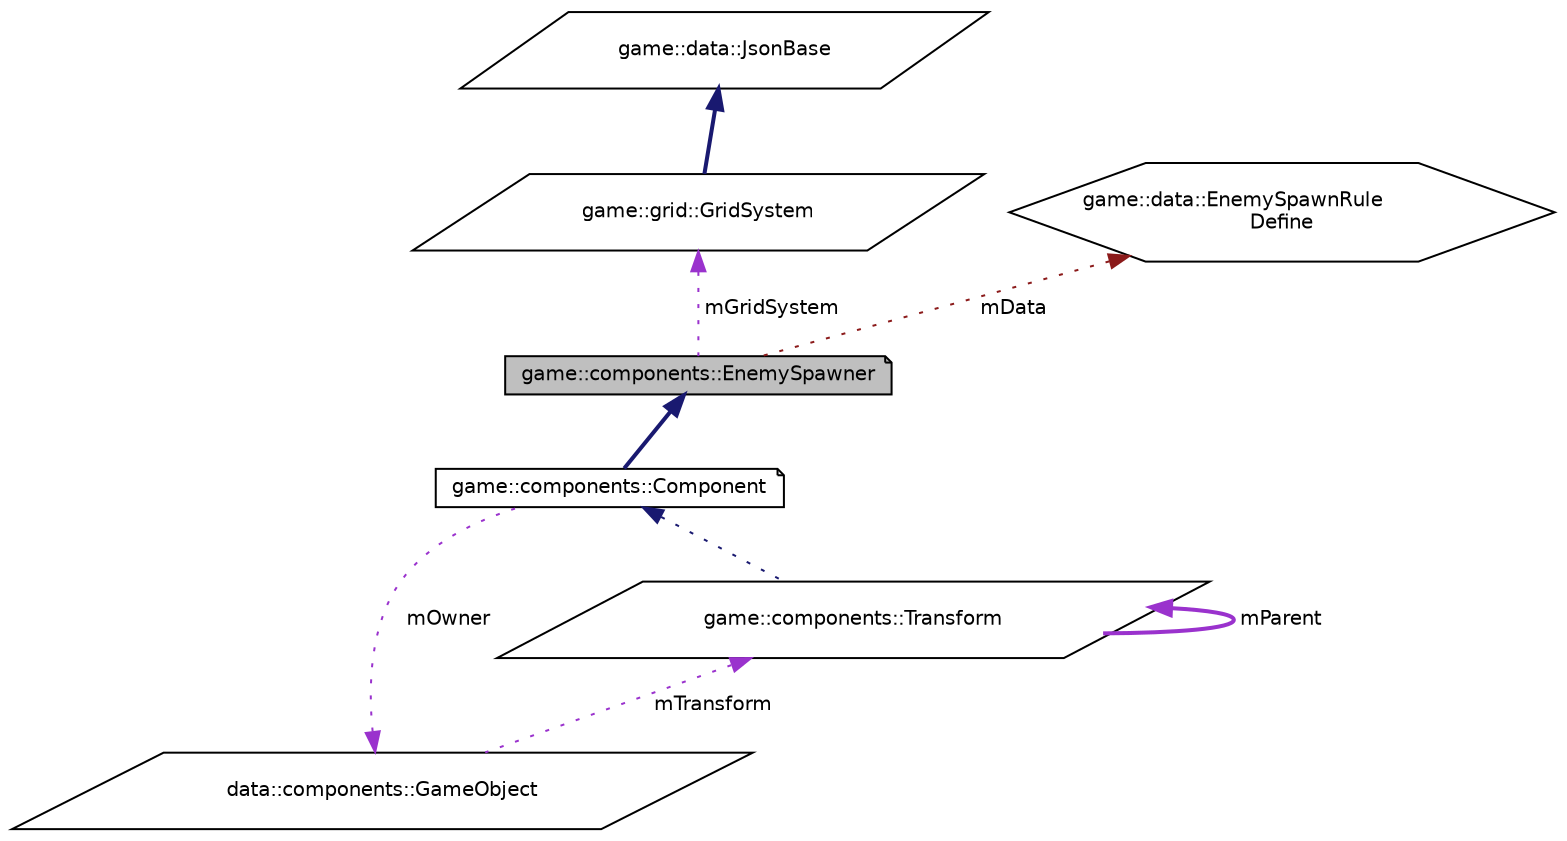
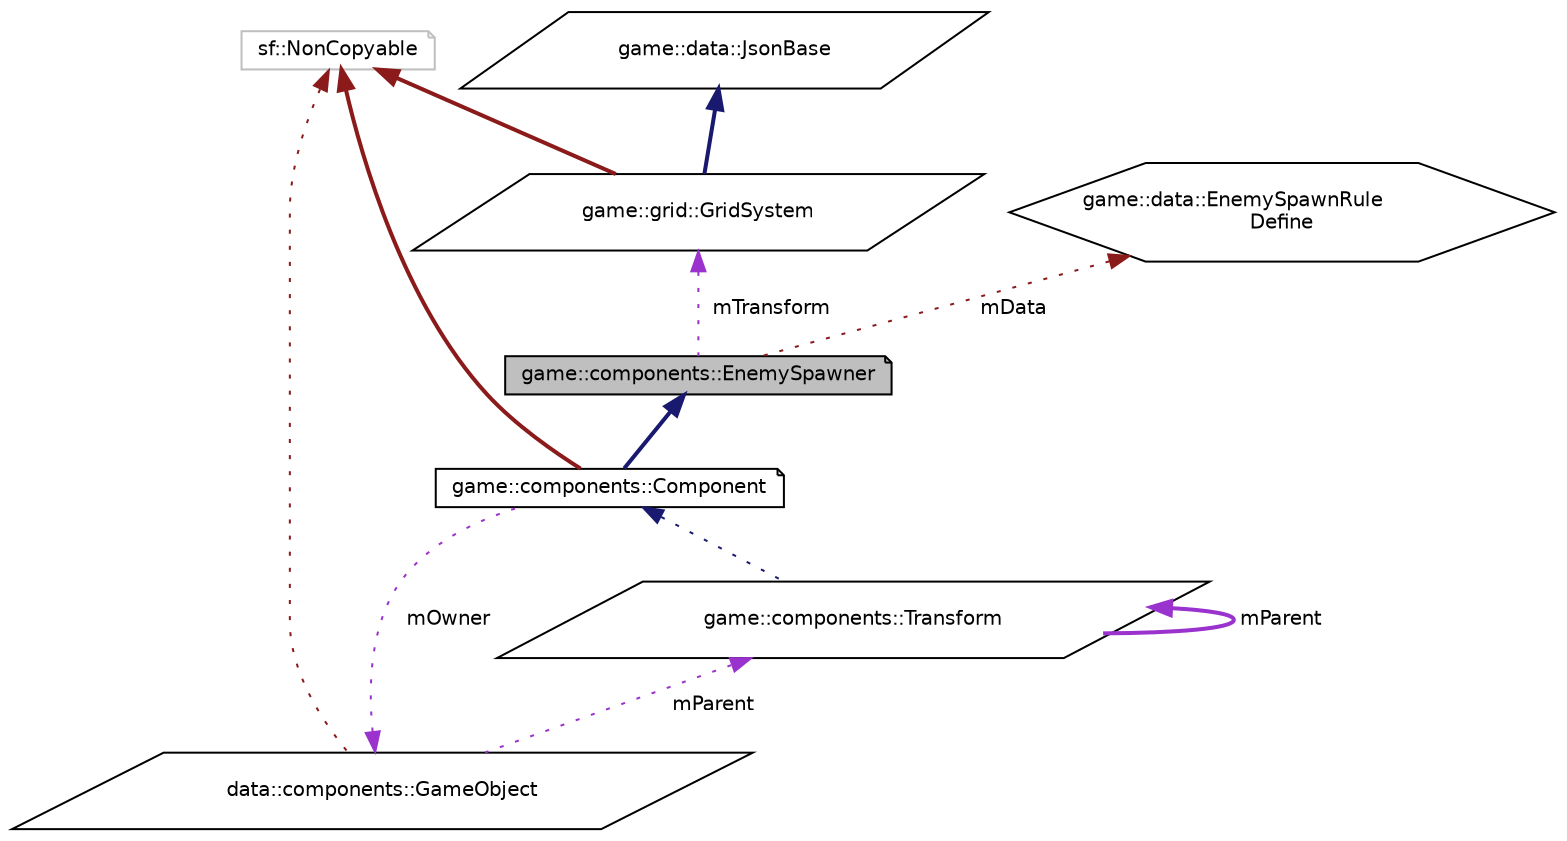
node "sf::NonCopyable": added
edge "game::components::EnemySpawner" -> "game::grid::GridSystem": label " mGridSystem" -> " mTransform"
edge "data::components::GameObject" -> "game::components::Transform": label " mTransform" -> " mParent"
